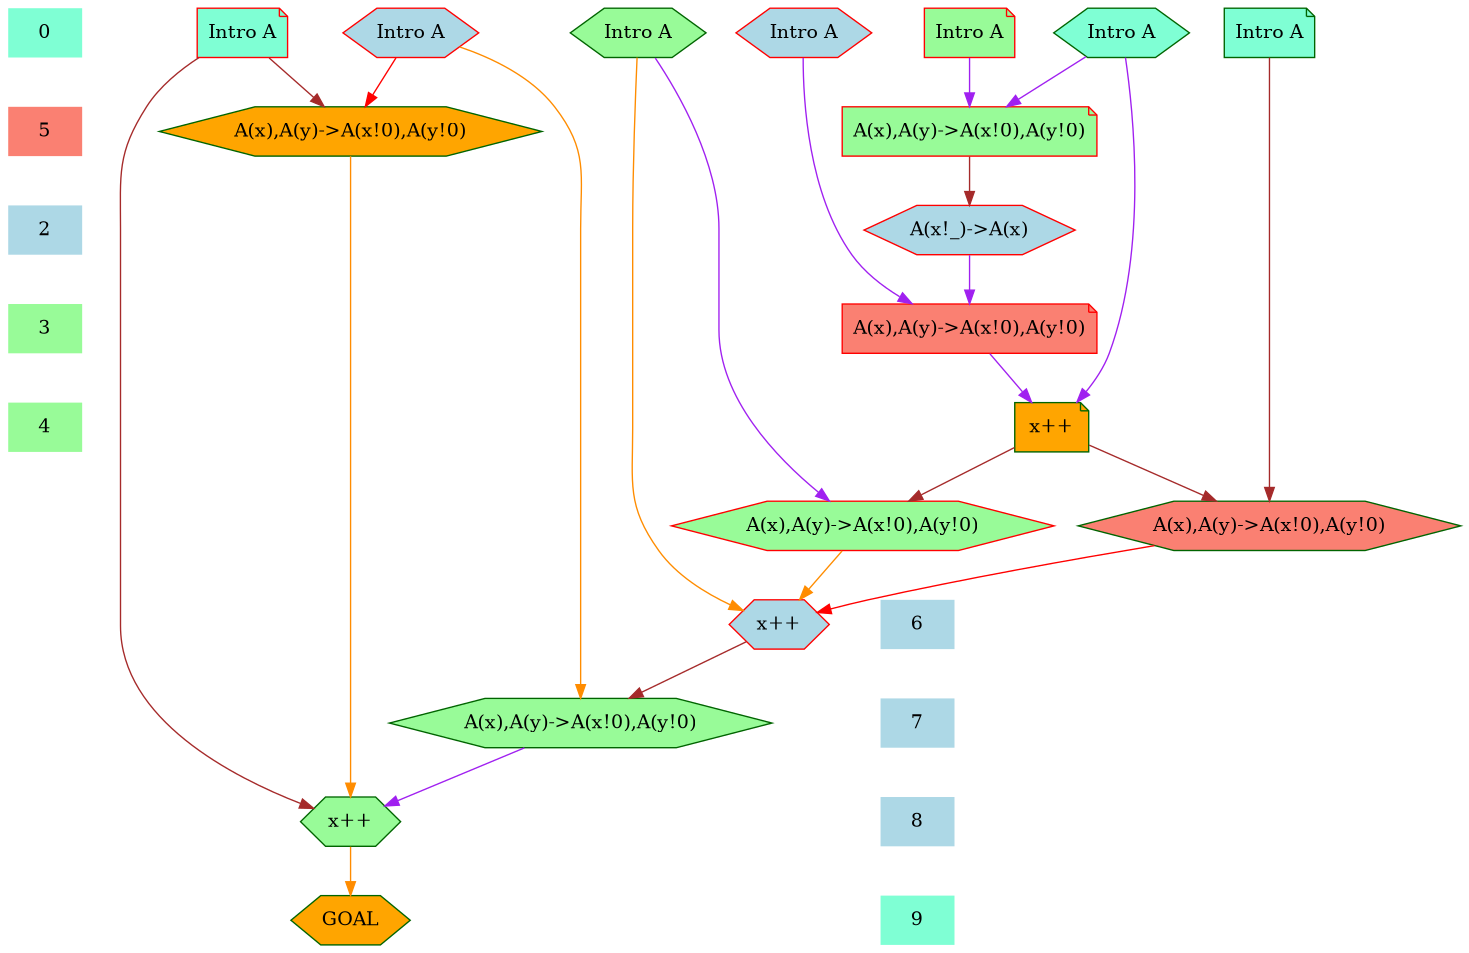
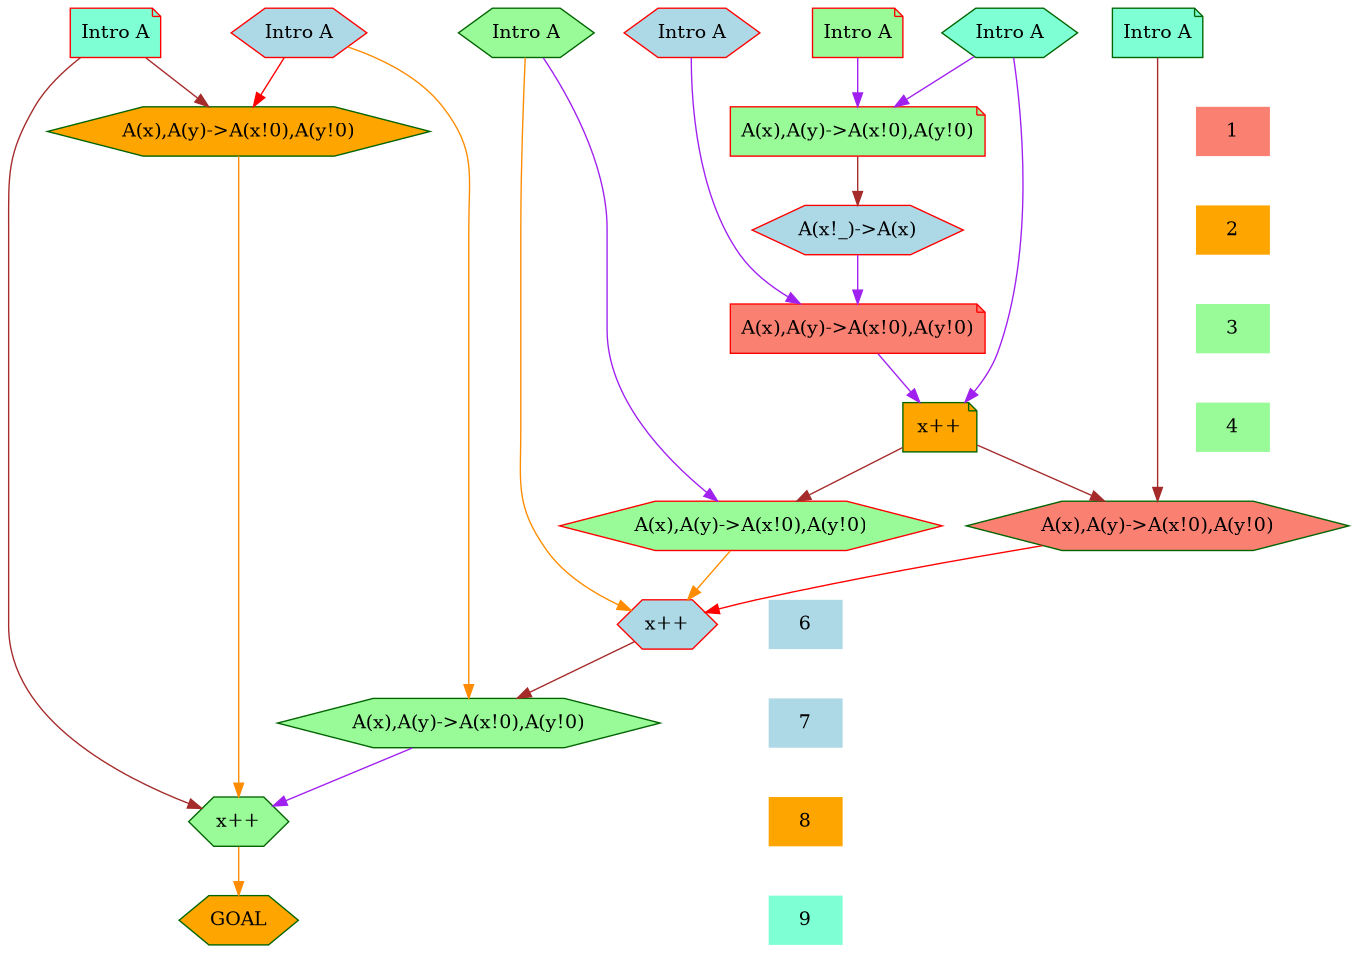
node "0": removed
node "5": label "5" -> "1"
node "2": fillcolor lightblue -> orange
node "8": fillcolor lightblue -> orange
